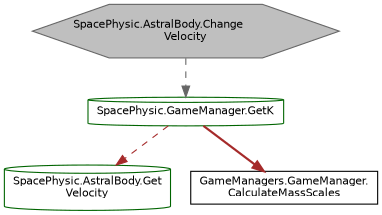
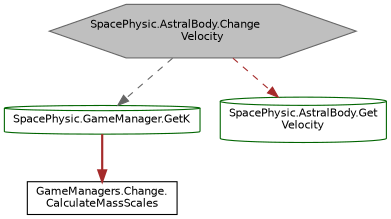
edge "SpacePhysic.GameManager.GetK" -> "SpacePhysic.AstralBody.Get Velocity": now "SpacePhysic.AstralBody.Change Velocity" -> "SpacePhysic.AstralBody.Get Velocity"
node "GameManagers.GameManager. CalculateMassScales": label "GameManagers.GameManager. CalculateMassScales" -> "GameManagers.Change. CalculateMassScales"
